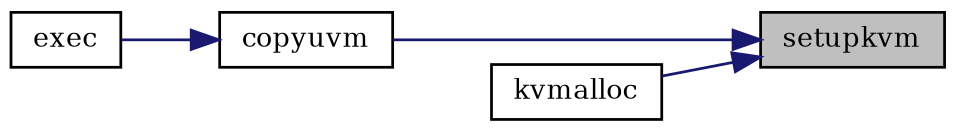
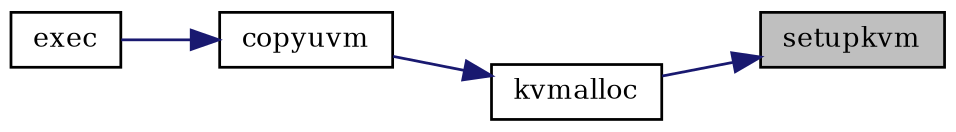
edge "copyuvm" -> "setupkvm": now "copyuvm" -> "kvmalloc"
